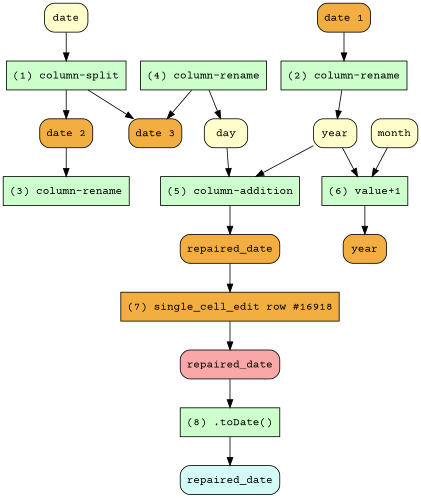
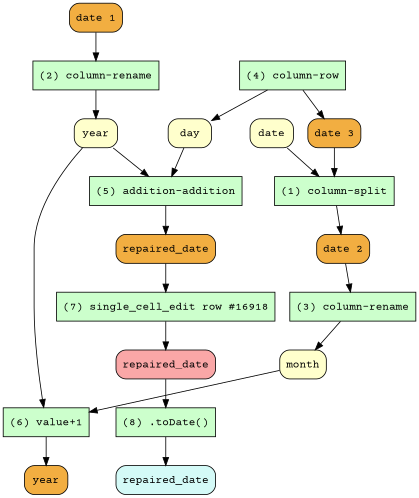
node "(4) column-rename": label "(4) column-rename" -> "(4) column-row"
edge "(1) column-split" -> "date 3": reversed
node "(5) column-addition": label "(5) column-addition" -> "(5) addition-addition"
node "(7) single_cell_edit row #16918": fillcolor #f2ae41 -> #ccffcc
edge "(3) column-rename" -> "month": added
